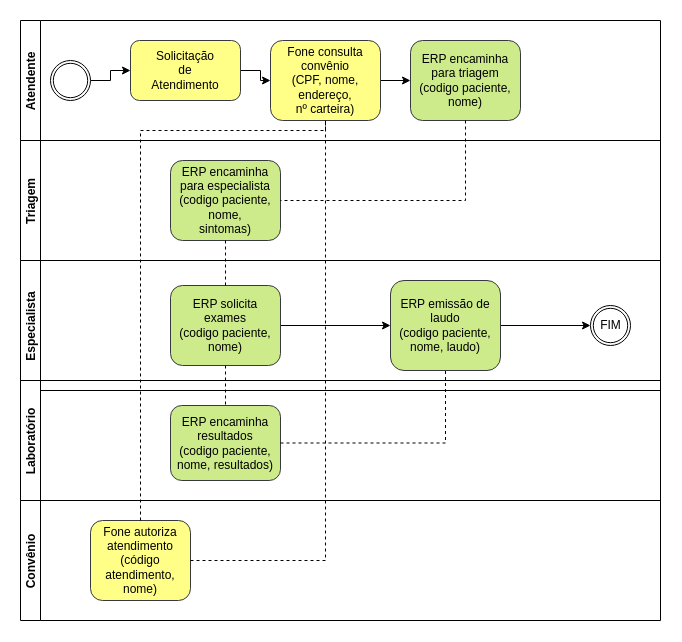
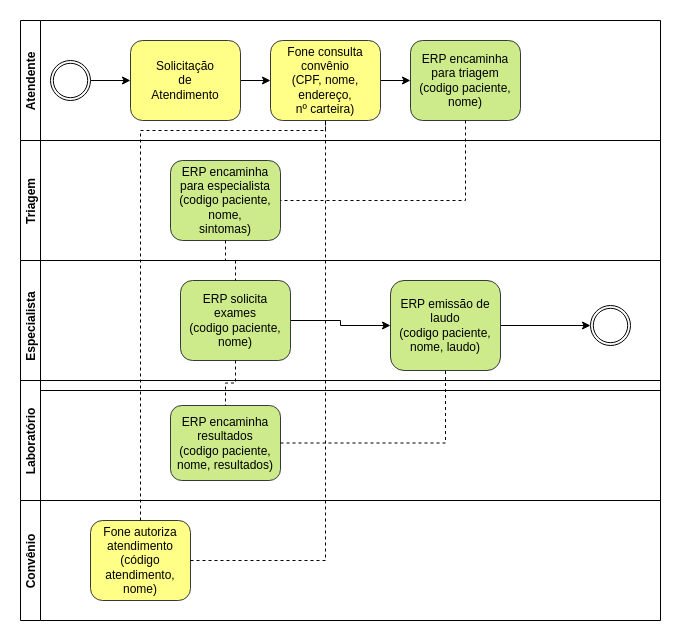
node "Solicitação de Atendimento": size 110x60 -> 110x80
node "ERP solicita exames (codigo paciente, nome)": moved (226, 326) -> (236, 321)
node "FIM": removed
